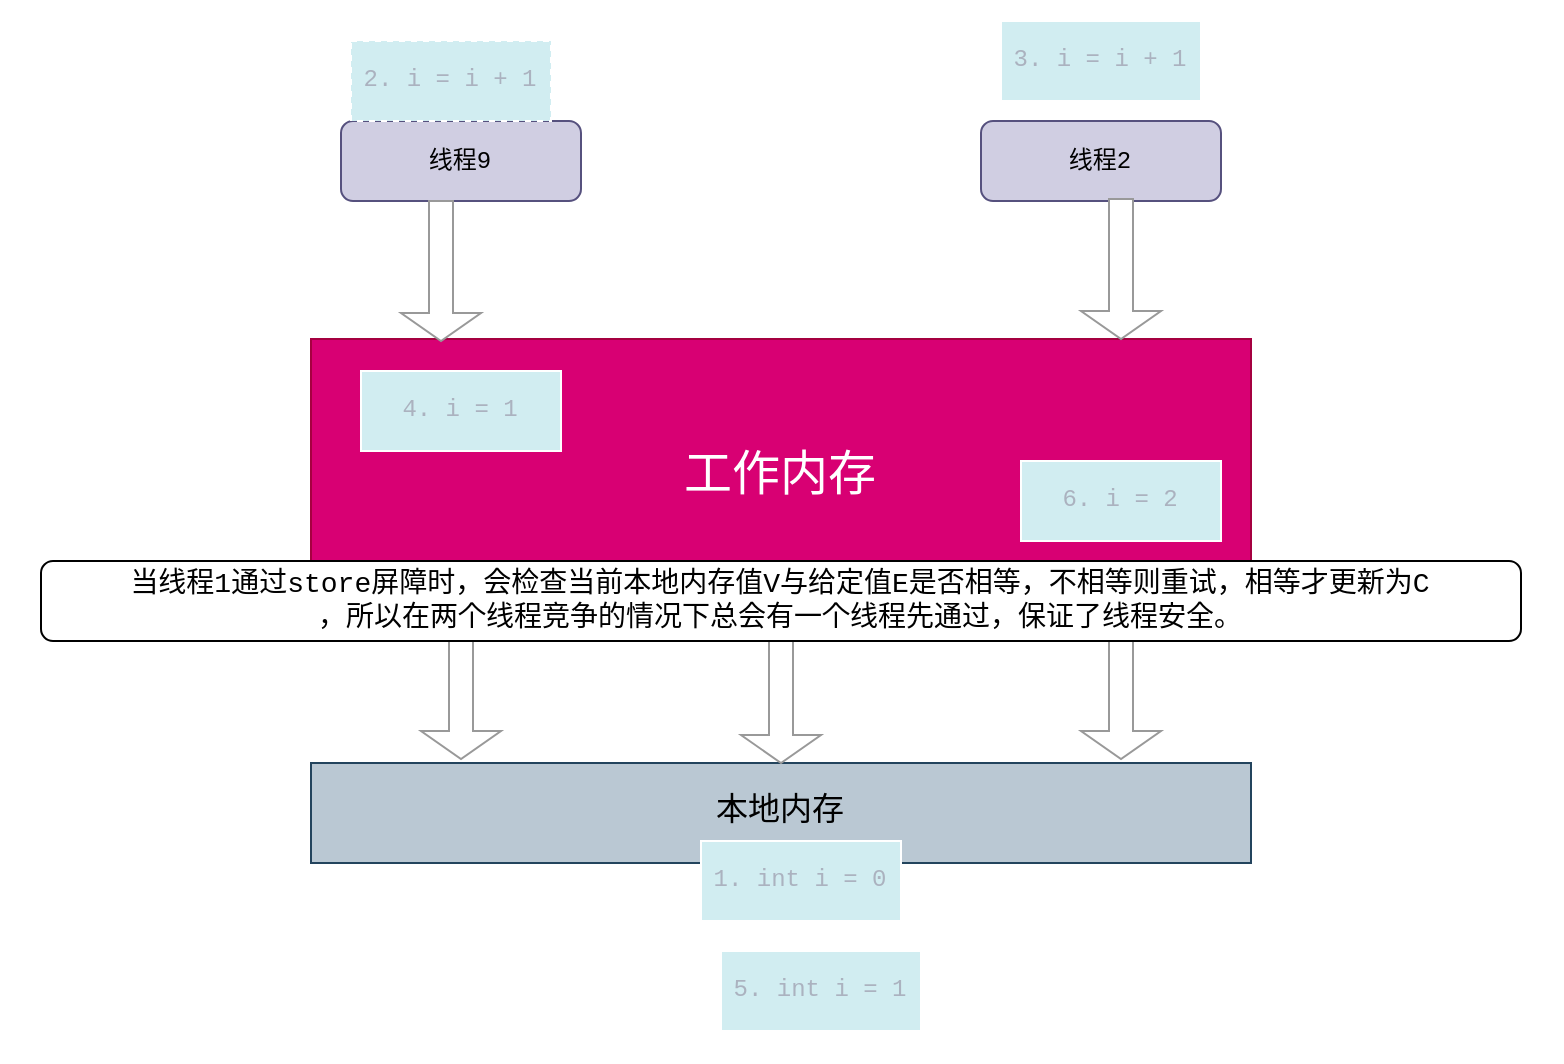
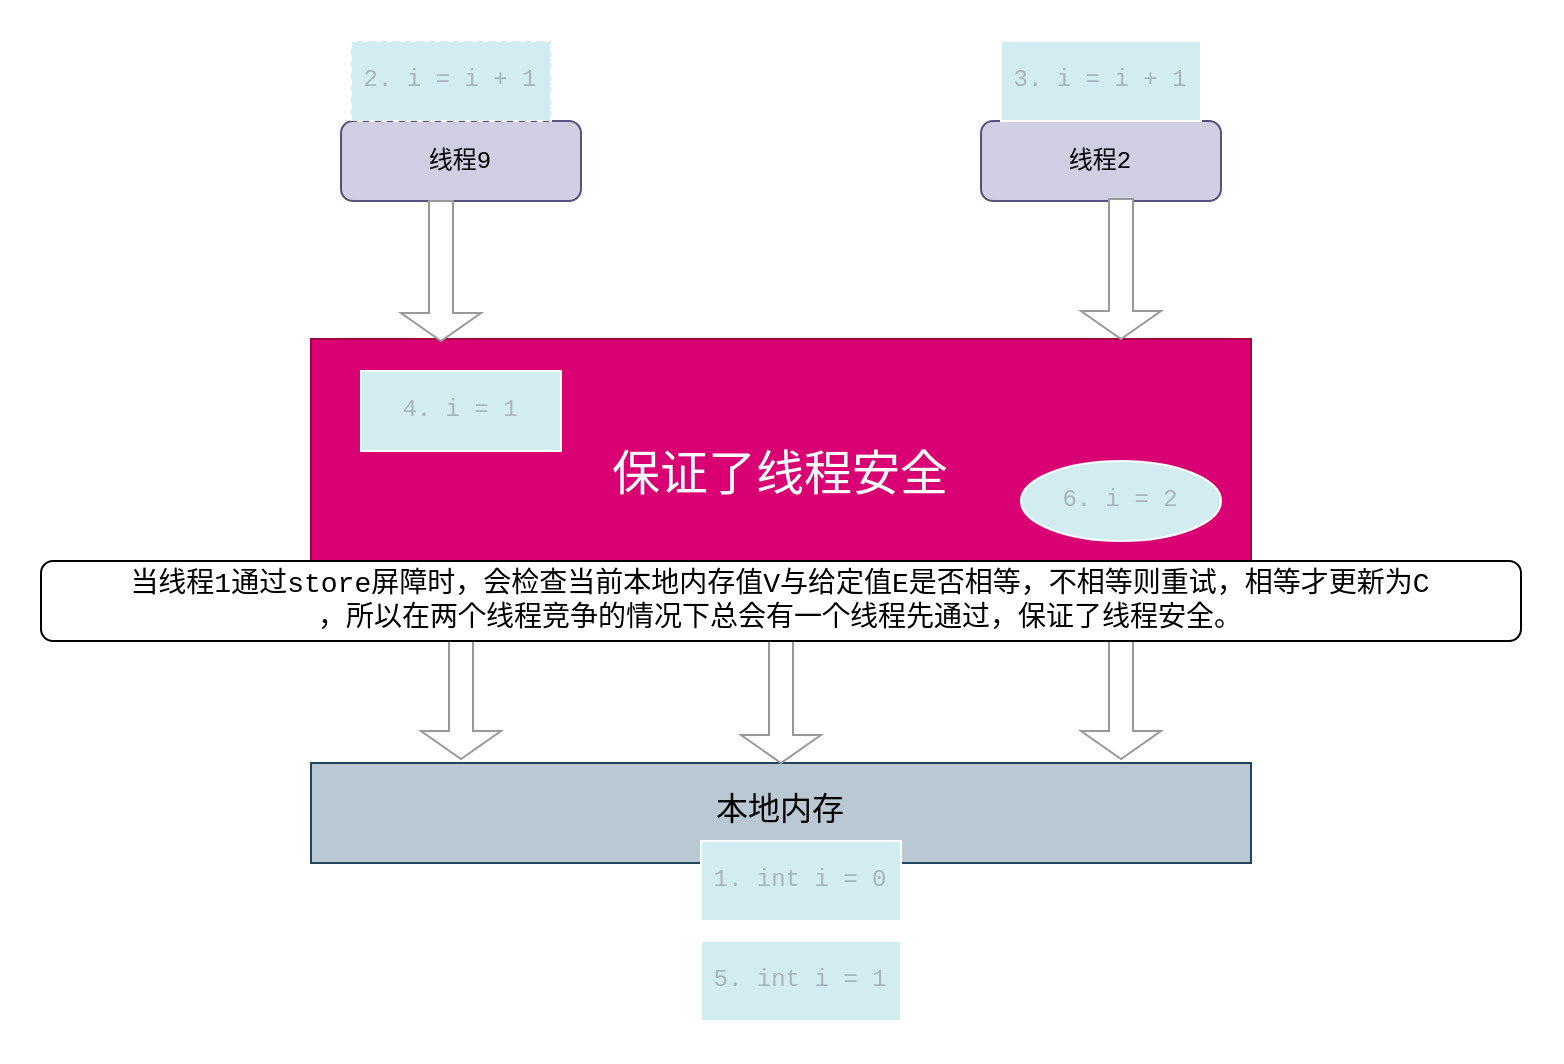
node "3. i = i + 1": moved (1101, 61) -> (1101, 81)
node "工作内存": label "工作内存" -> "保证了线程安全"
node "6. i = 2": shape rectangle -> ellipse
node "5. int i = 1": moved (821, 991) -> (801, 981)
